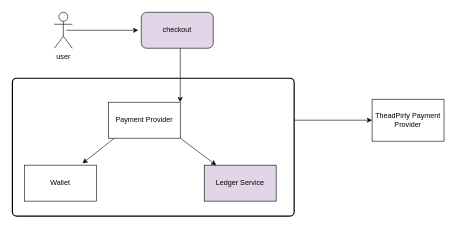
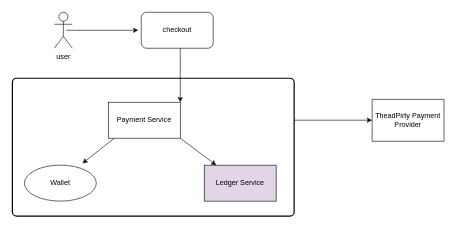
node "checkout": fillcolor #e1d5e7 -> #ffffff
node "Payment Provider": label "Payment Provider" -> "Payment Service"
node "Wallet": shape rectangle -> ellipse
